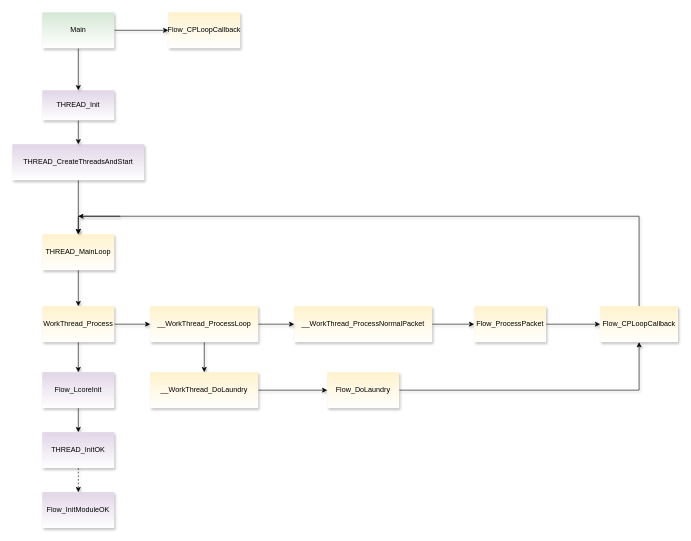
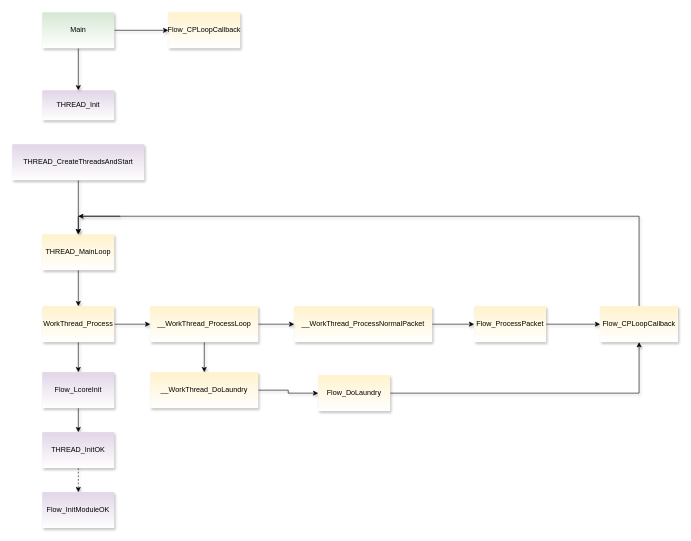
edge "THREAD_Init" -> "THREAD_CreateThreadsAndStart": removed
node "Flow_DoLaundry": moved (363, 390) -> (354, 393)
